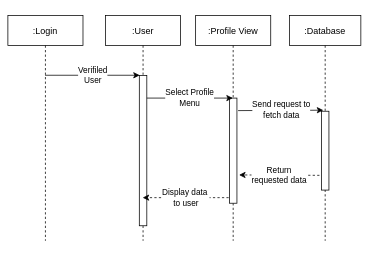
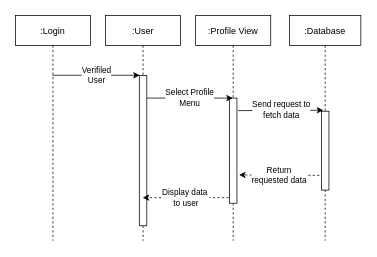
node ":Login": moved (45, 128) -> (53, 128)
